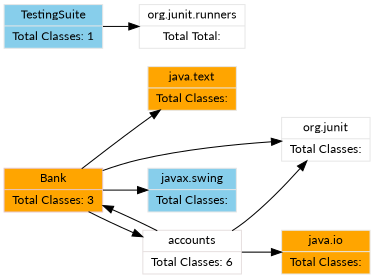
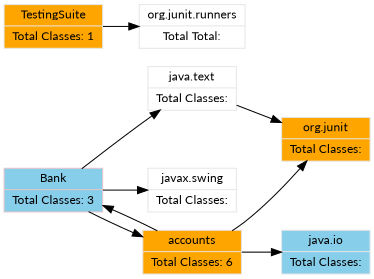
node "TestingSuite": fillcolor skyblue -> orange
node "java.text": fillcolor orange -> white
node "org.junit": fillcolor white -> orange
edge "Bank" -> "org.junit": now "java.text" -> "org.junit"
node "Bank": fillcolor orange -> skyblue
node "javax.swing": fillcolor skyblue -> white
node "accounts": fillcolor white -> orange
node "java.io": fillcolor orange -> skyblue
